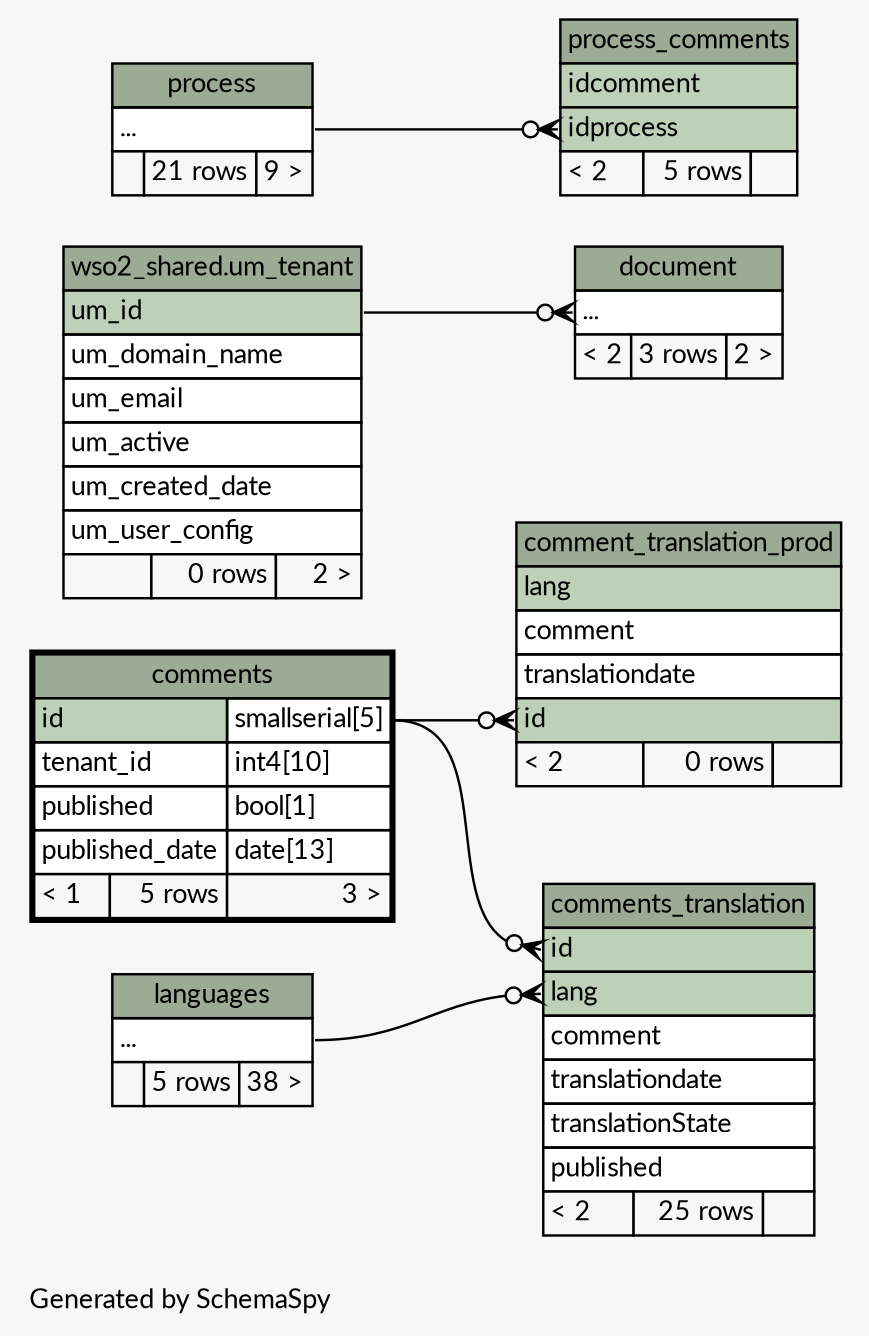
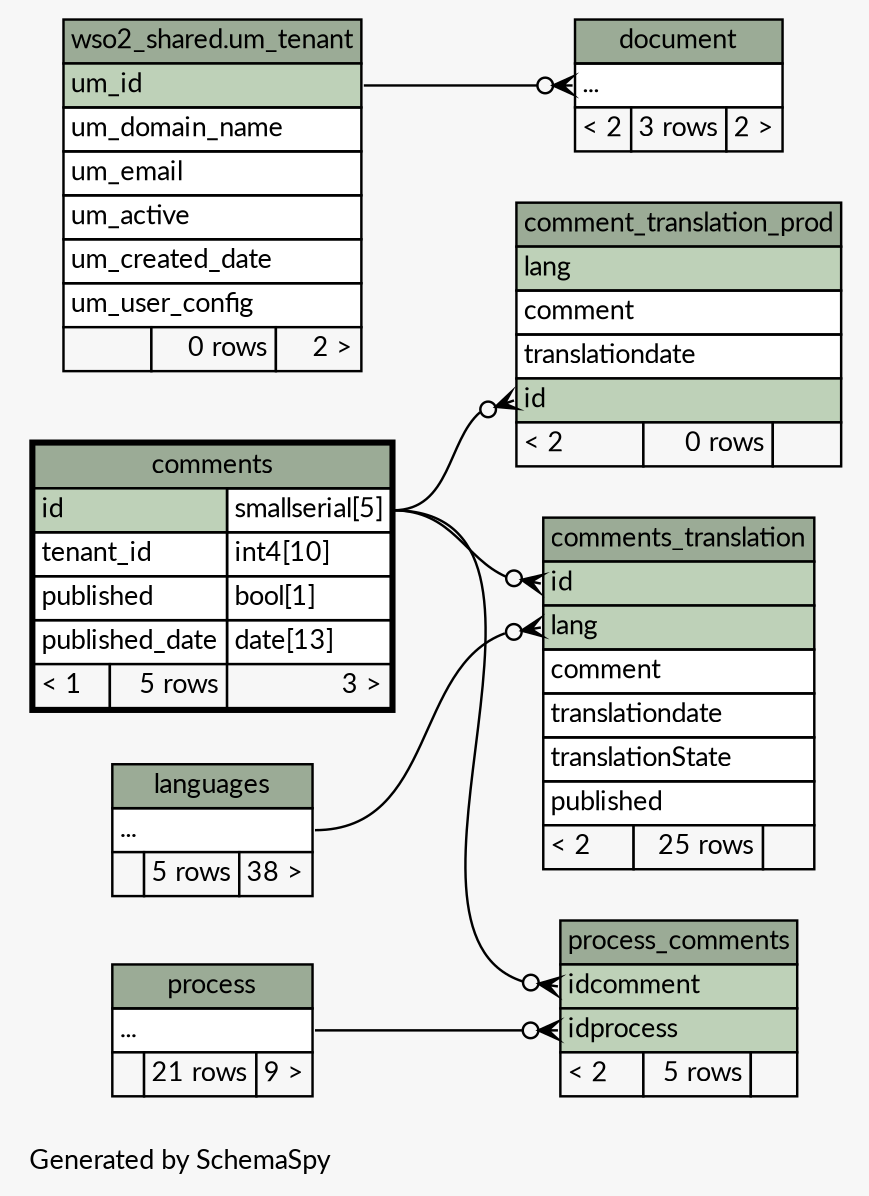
edge "comments" -> "process_comments": added
